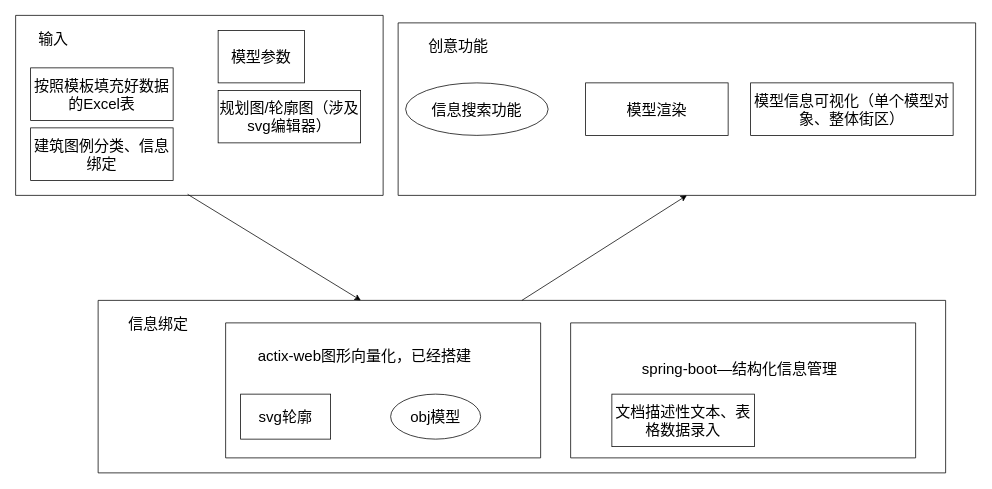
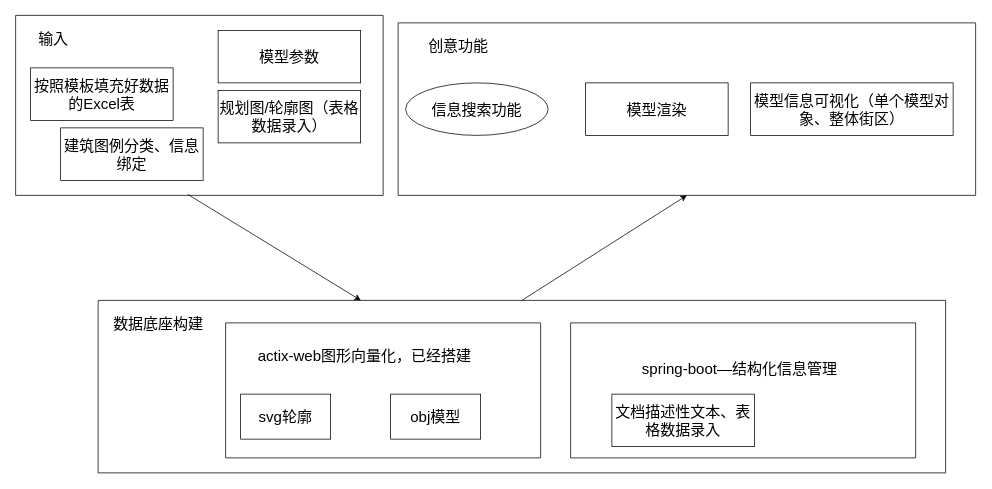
node "模型参数": size 86x53 -> 143x53
node "规划图/轮廓图（涉及svg编辑器）": label "规划图/轮廓图（涉及svg编辑器）" -> "规划图/轮廓图（表格数据录入）"
node "建筑图例分类、信息绑定": moved (102, 154) -> (132, 154)
node "信息绑定": label "信息绑定" -> "数据底座构建"
node "obj模型": shape ellipse -> rectangle
